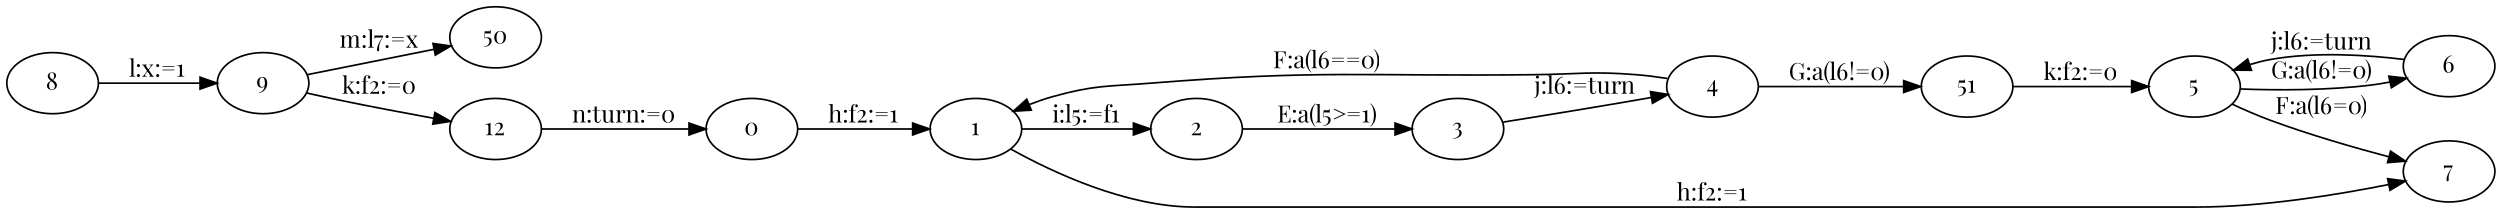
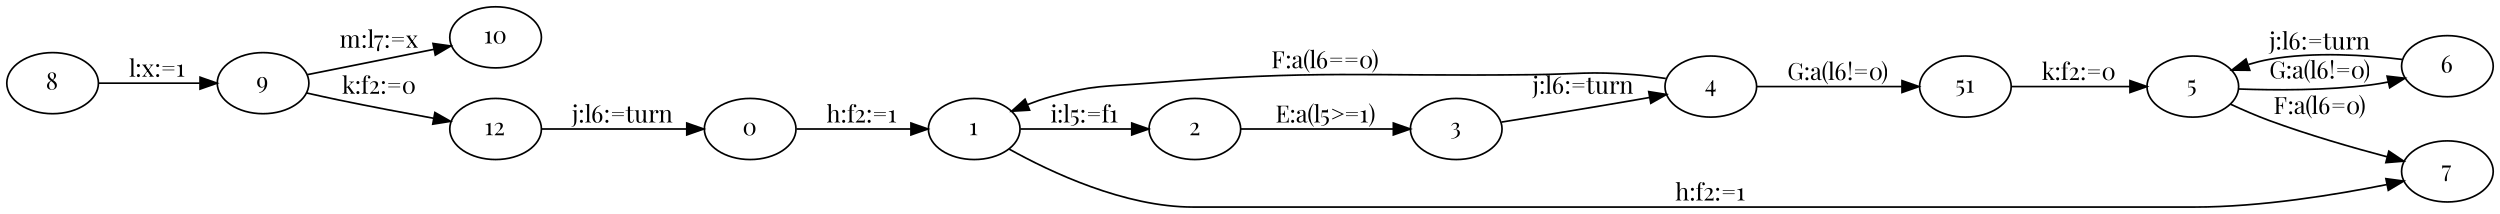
node "50": label "50" -> "10"
edge "12" -> "0": label "n:turn:=0" -> "j:l6:=turn"
